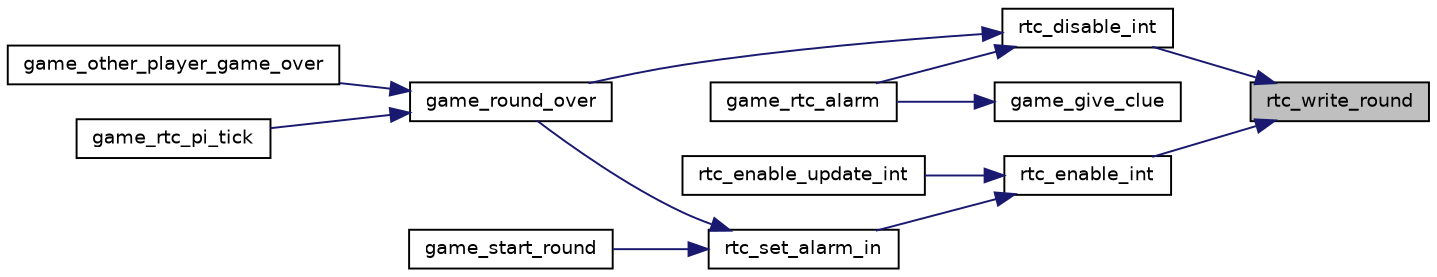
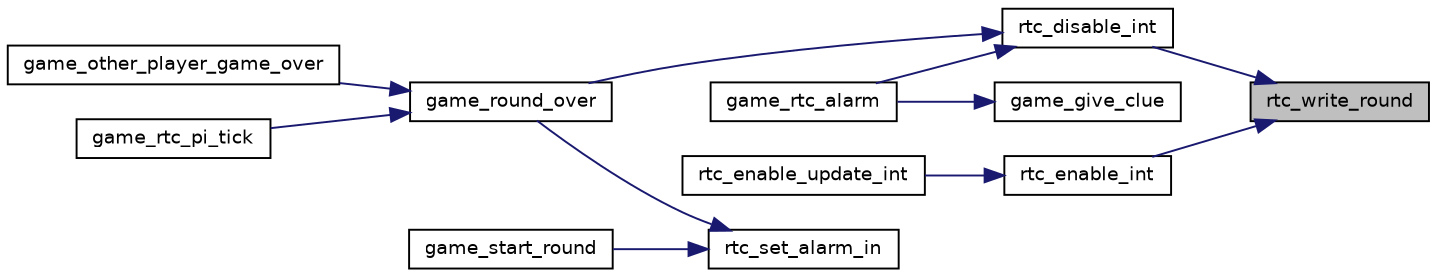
edge "rtc_set_alarm_in" -> "rtc_enable_int": removed
